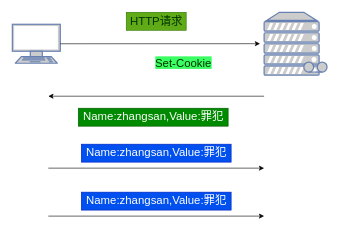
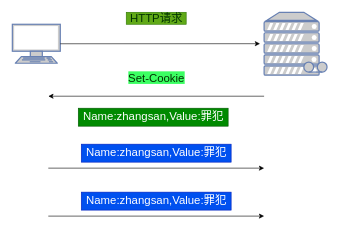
node "HTTP请求": size 60x18 -> 60x12
node "Set-Cookie": moved (183, 63) -> (156, 78)
